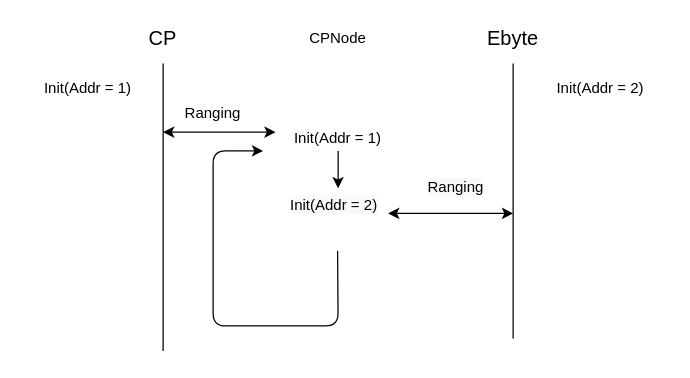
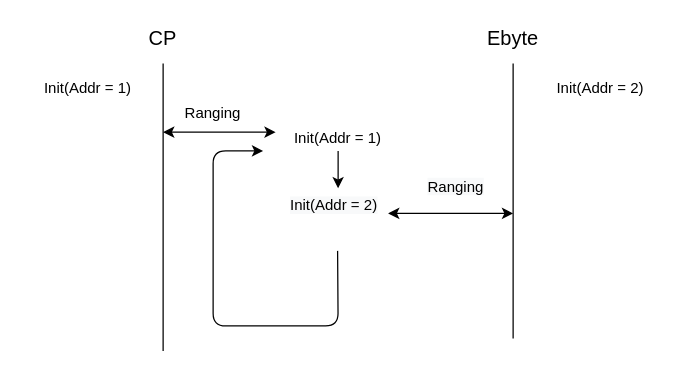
node "CPNode": removed
